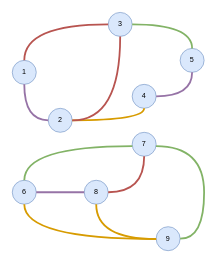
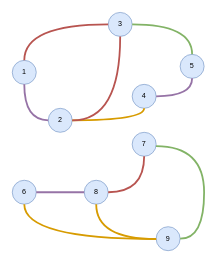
node "5": moved (192, 60) -> (192, 66)
edge "7" -- "6": removed
